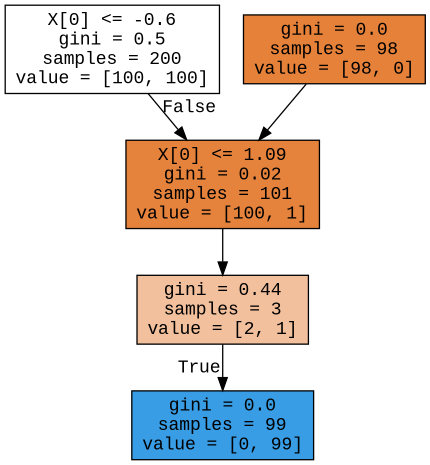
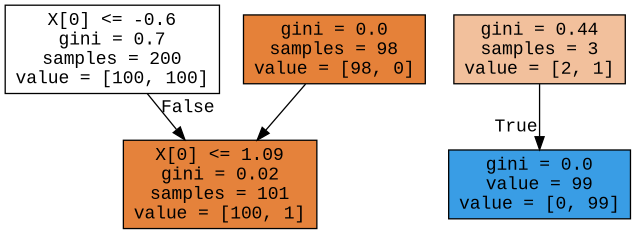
node "X[0] <= -0.6 gini = 0.5 samples = 200 value = [100, 100]": label "X[0] <= -0.6 gini = 0.5 samples = 200 value = [100, 100]" -> "X[0] <= -0.6 gini = 0.7 samples = 200 value = [100, 100]"
edge "X[0] <= 1.09 gini = 0.02 samples = 101 value = [100, 1]" -> "gini = 0.44 samples = 3 value = [2, 1]": removed
node "gini = 0.0 samples = 99 value = [0, 99]": label "gini = 0.0 samples = 99 value = [0, 99]" -> "gini = 0.0 value = 99 value = [0, 99]"
